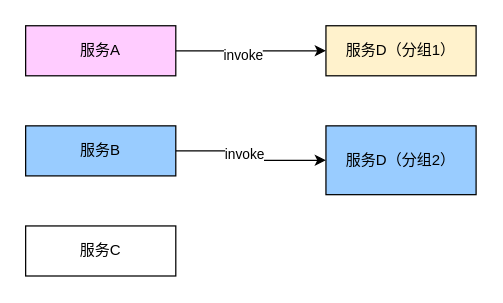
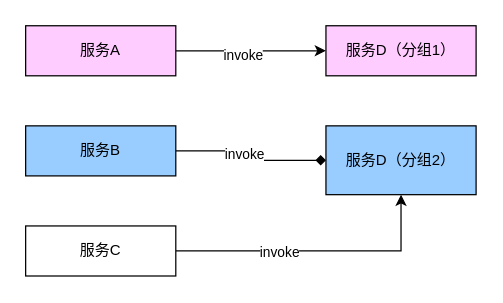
node "服务D（分组1）": fillcolor #fff2cc -> #ffccff
edge "服务B" -> "服务D（分组2）": arrowhead classic -> diamond
edge "服务C" -> "服务D（分组2）": added, label "invoke"
